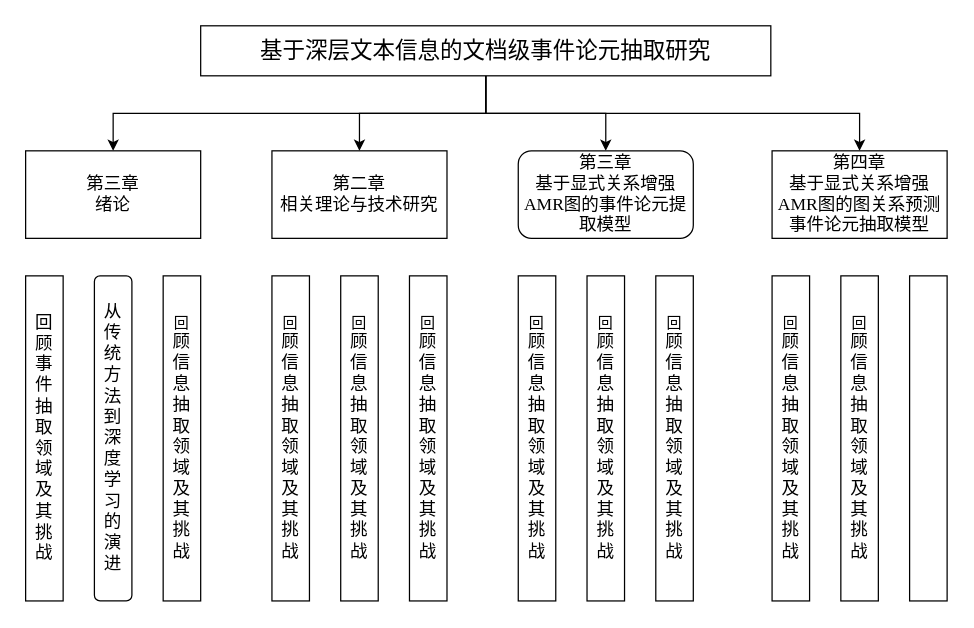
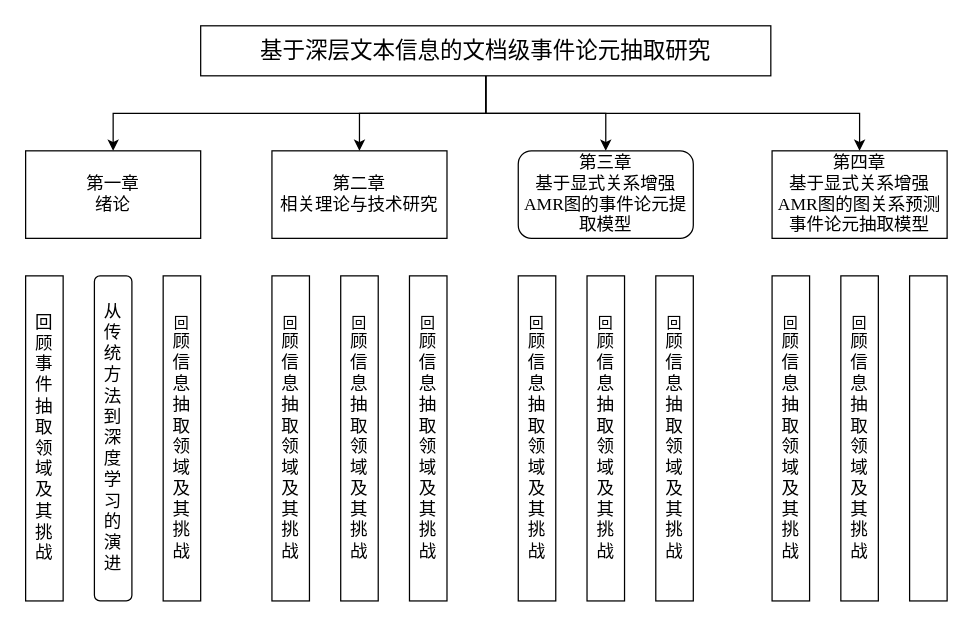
node "第三章 绪论": label "第三章 绪论" -> "第一章 绪论"
